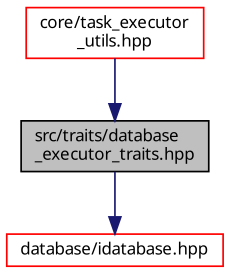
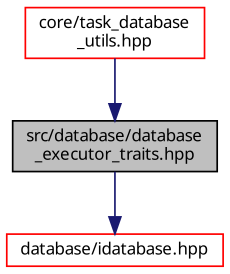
node "core/task_executor _utils.hpp": label "core/task_executor _utils.hpp" -> "core/task_database _utils.hpp"
node "src/traits/database _executor_traits.hpp": label "src/traits/database _executor_traits.hpp" -> "src/database/database _executor_traits.hpp"
